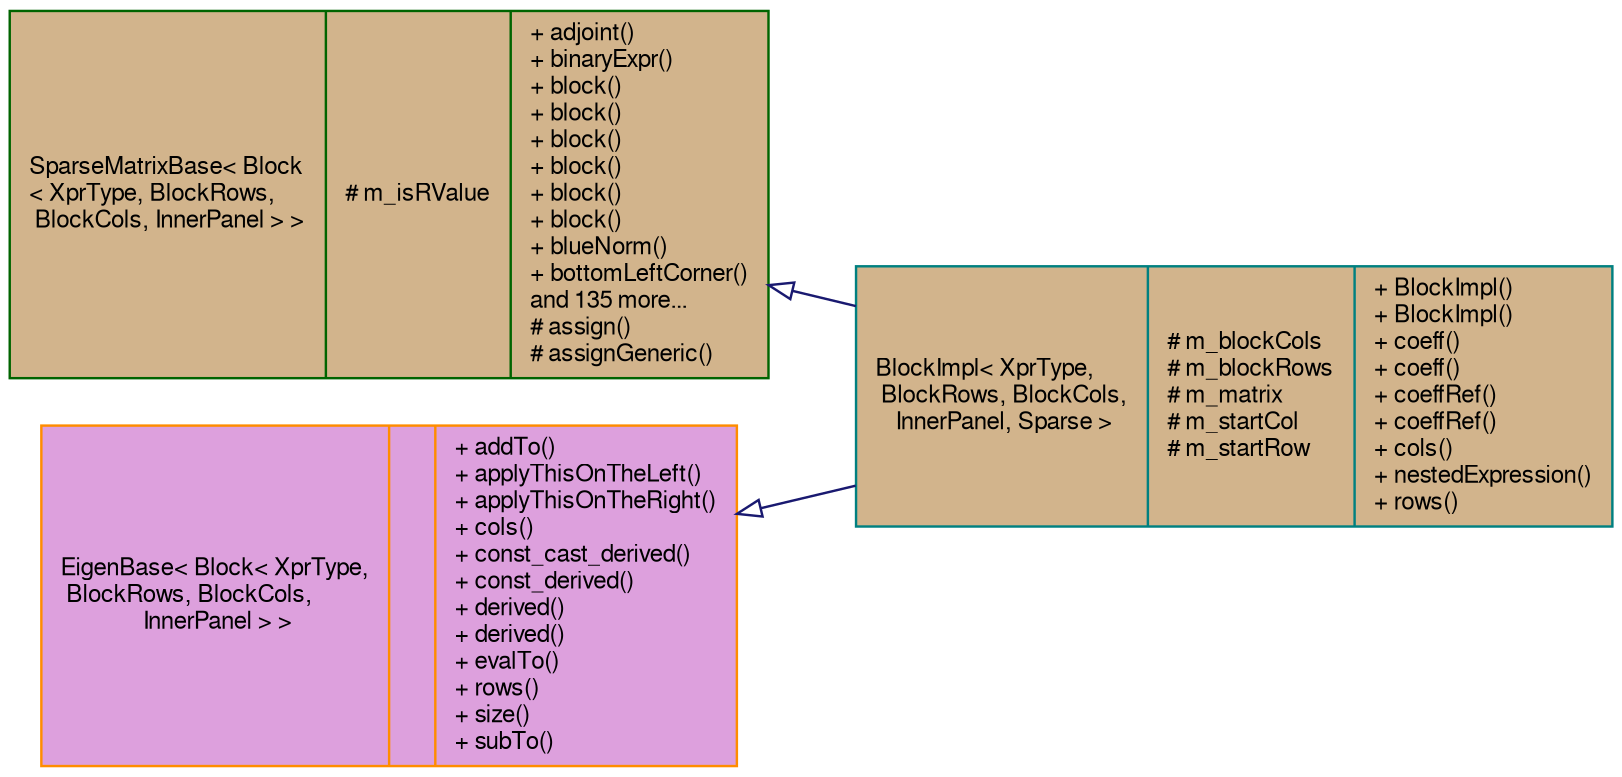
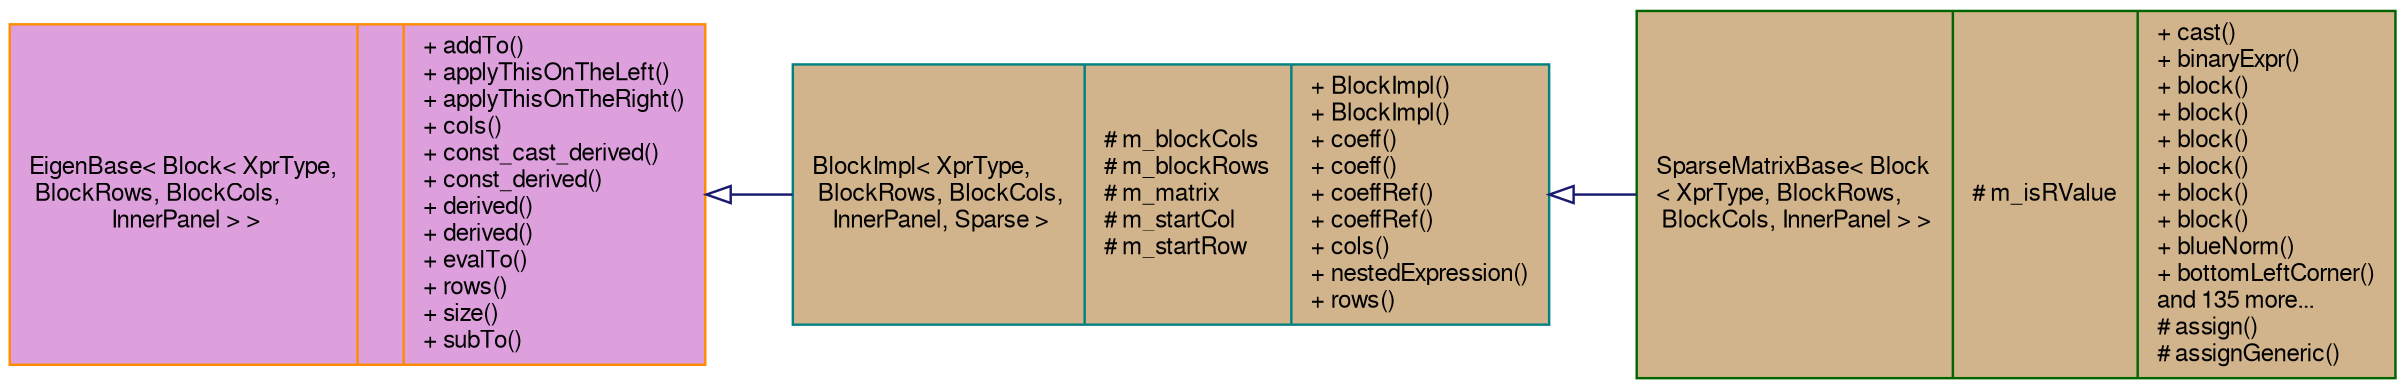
node "SparseMatrixBase< Block": text "+ adjoint()" -> "+ cast()"
edge "BlockImpl< XprType," -> "SparseMatrixBase< Block": reversed
